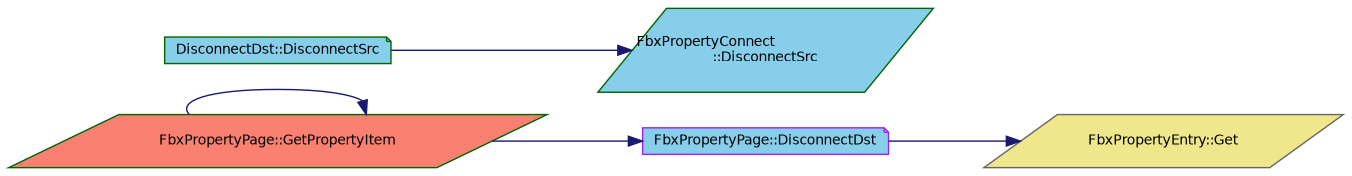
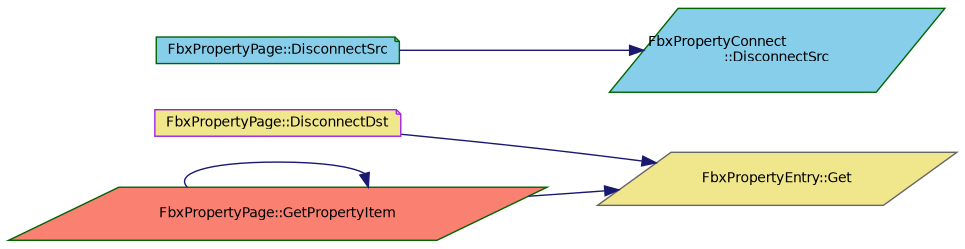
node "DisconnectDst::DisconnectSrc": label "DisconnectDst::DisconnectSrc" -> "FbxPropertyPage::DisconnectSrc"
edge "FbxPropertyPage::GetPropertyItem" -> "FbxPropertyPage::DisconnectDst": now "FbxPropertyPage::GetPropertyItem" -> "FbxPropertyEntry::Get"
node "FbxPropertyPage::DisconnectDst": fillcolor skyblue -> khaki
